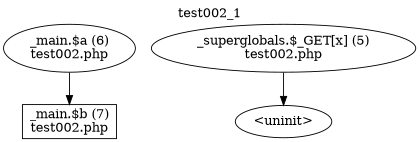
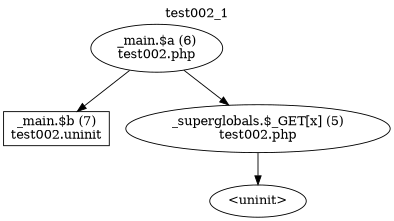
edge "_main.$a (6) test002.php" -> "_superglobals.$_GET[x] (5) test002.php": added
node "_main.$b (7) test002.php": label "_main.$b (7) test002.php" -> "_main.$b (7) test002.uninit"
